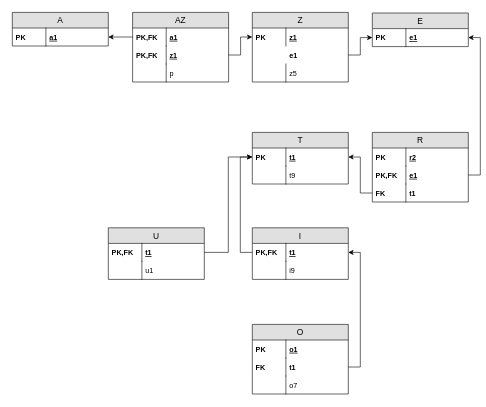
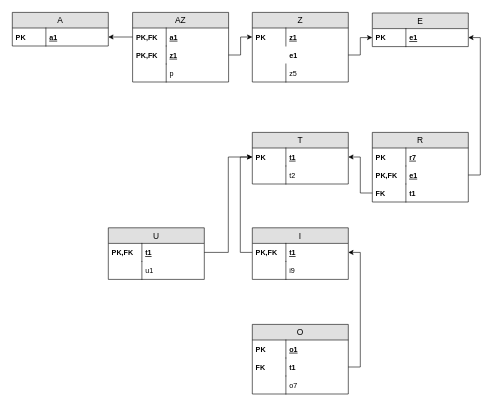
node "r2": label "r2" -> "r7"
node "t9": label "t9" -> "t2"
